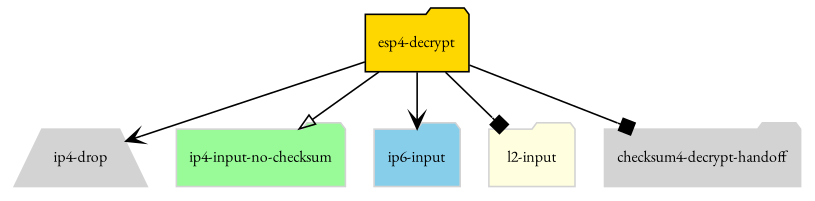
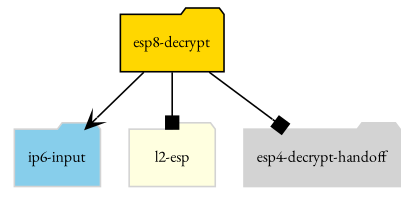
node "esp4-decrypt": label "esp4-decrypt" -> "esp8-decrypt"
node "ip4-drop": removed
node "ip4-input-no-checksum": removed
node "l2-input": label "l2-input" -> "l2-esp"
node "checksum4-decrypt-handoff": label "checksum4-decrypt-handoff" -> "esp4-decrypt-handoff"
